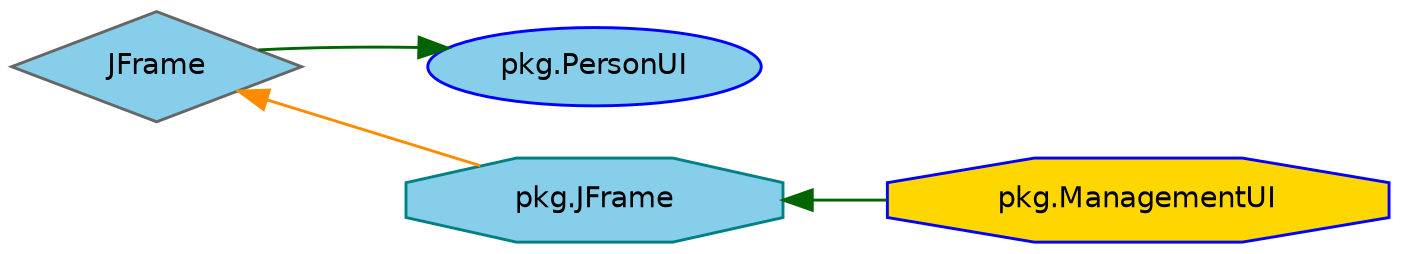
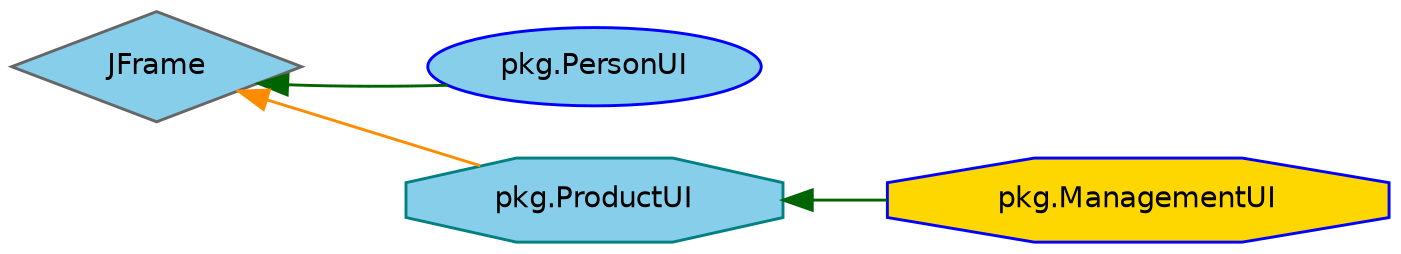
edge "JFrame" -> "pkg.PersonUI": reversed
node "pkg.JFrame": label "pkg.JFrame" -> "pkg.ProductUI"
